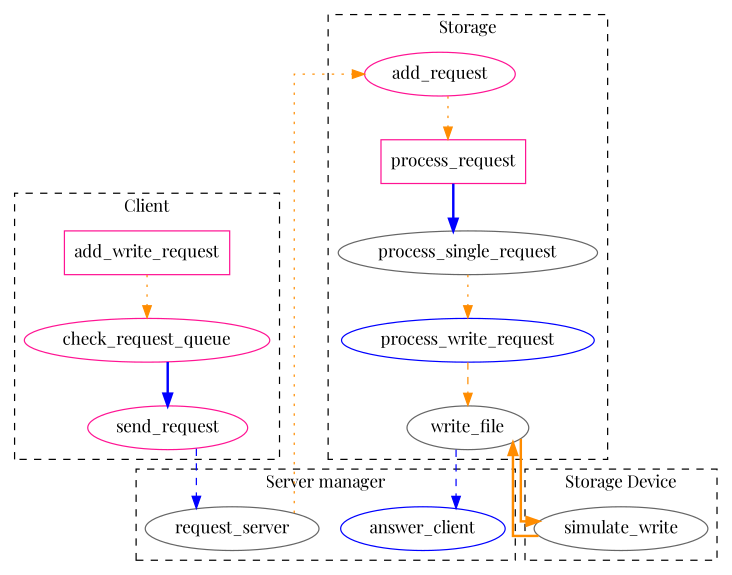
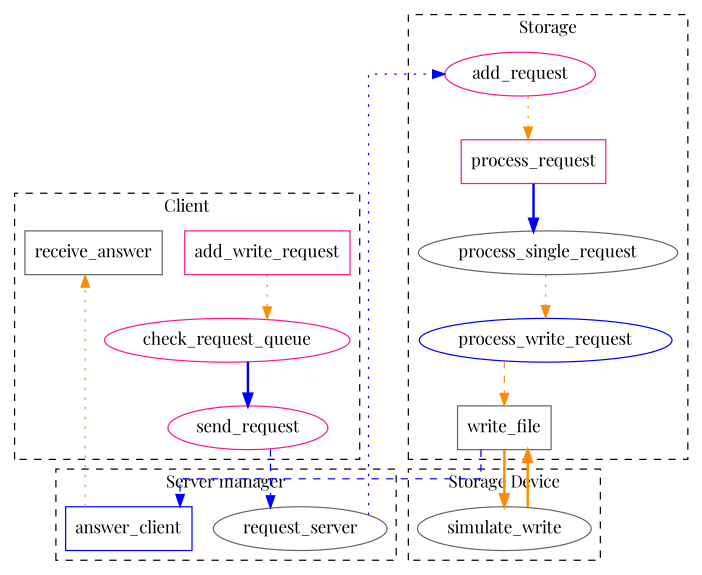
node "receive_answer": added
edge "request_server" -> "add_request": color darkorange -> blue
node "write_file": shape ellipse -> box
node "answer_client": shape ellipse -> box
